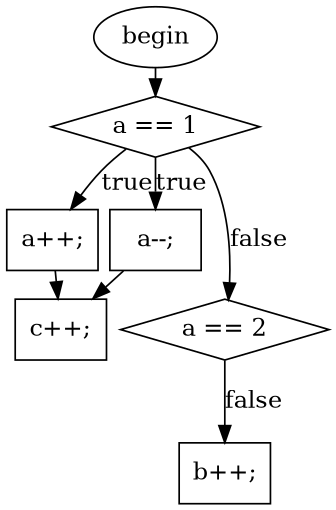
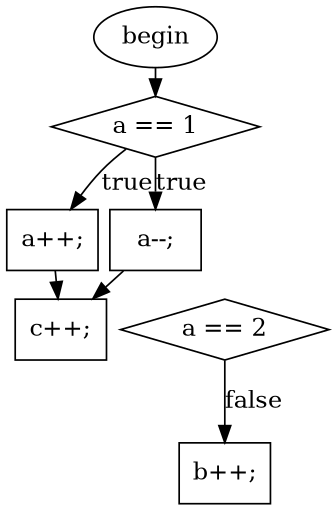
edge "a == 1" -> "a == 2": removed, label "false"
